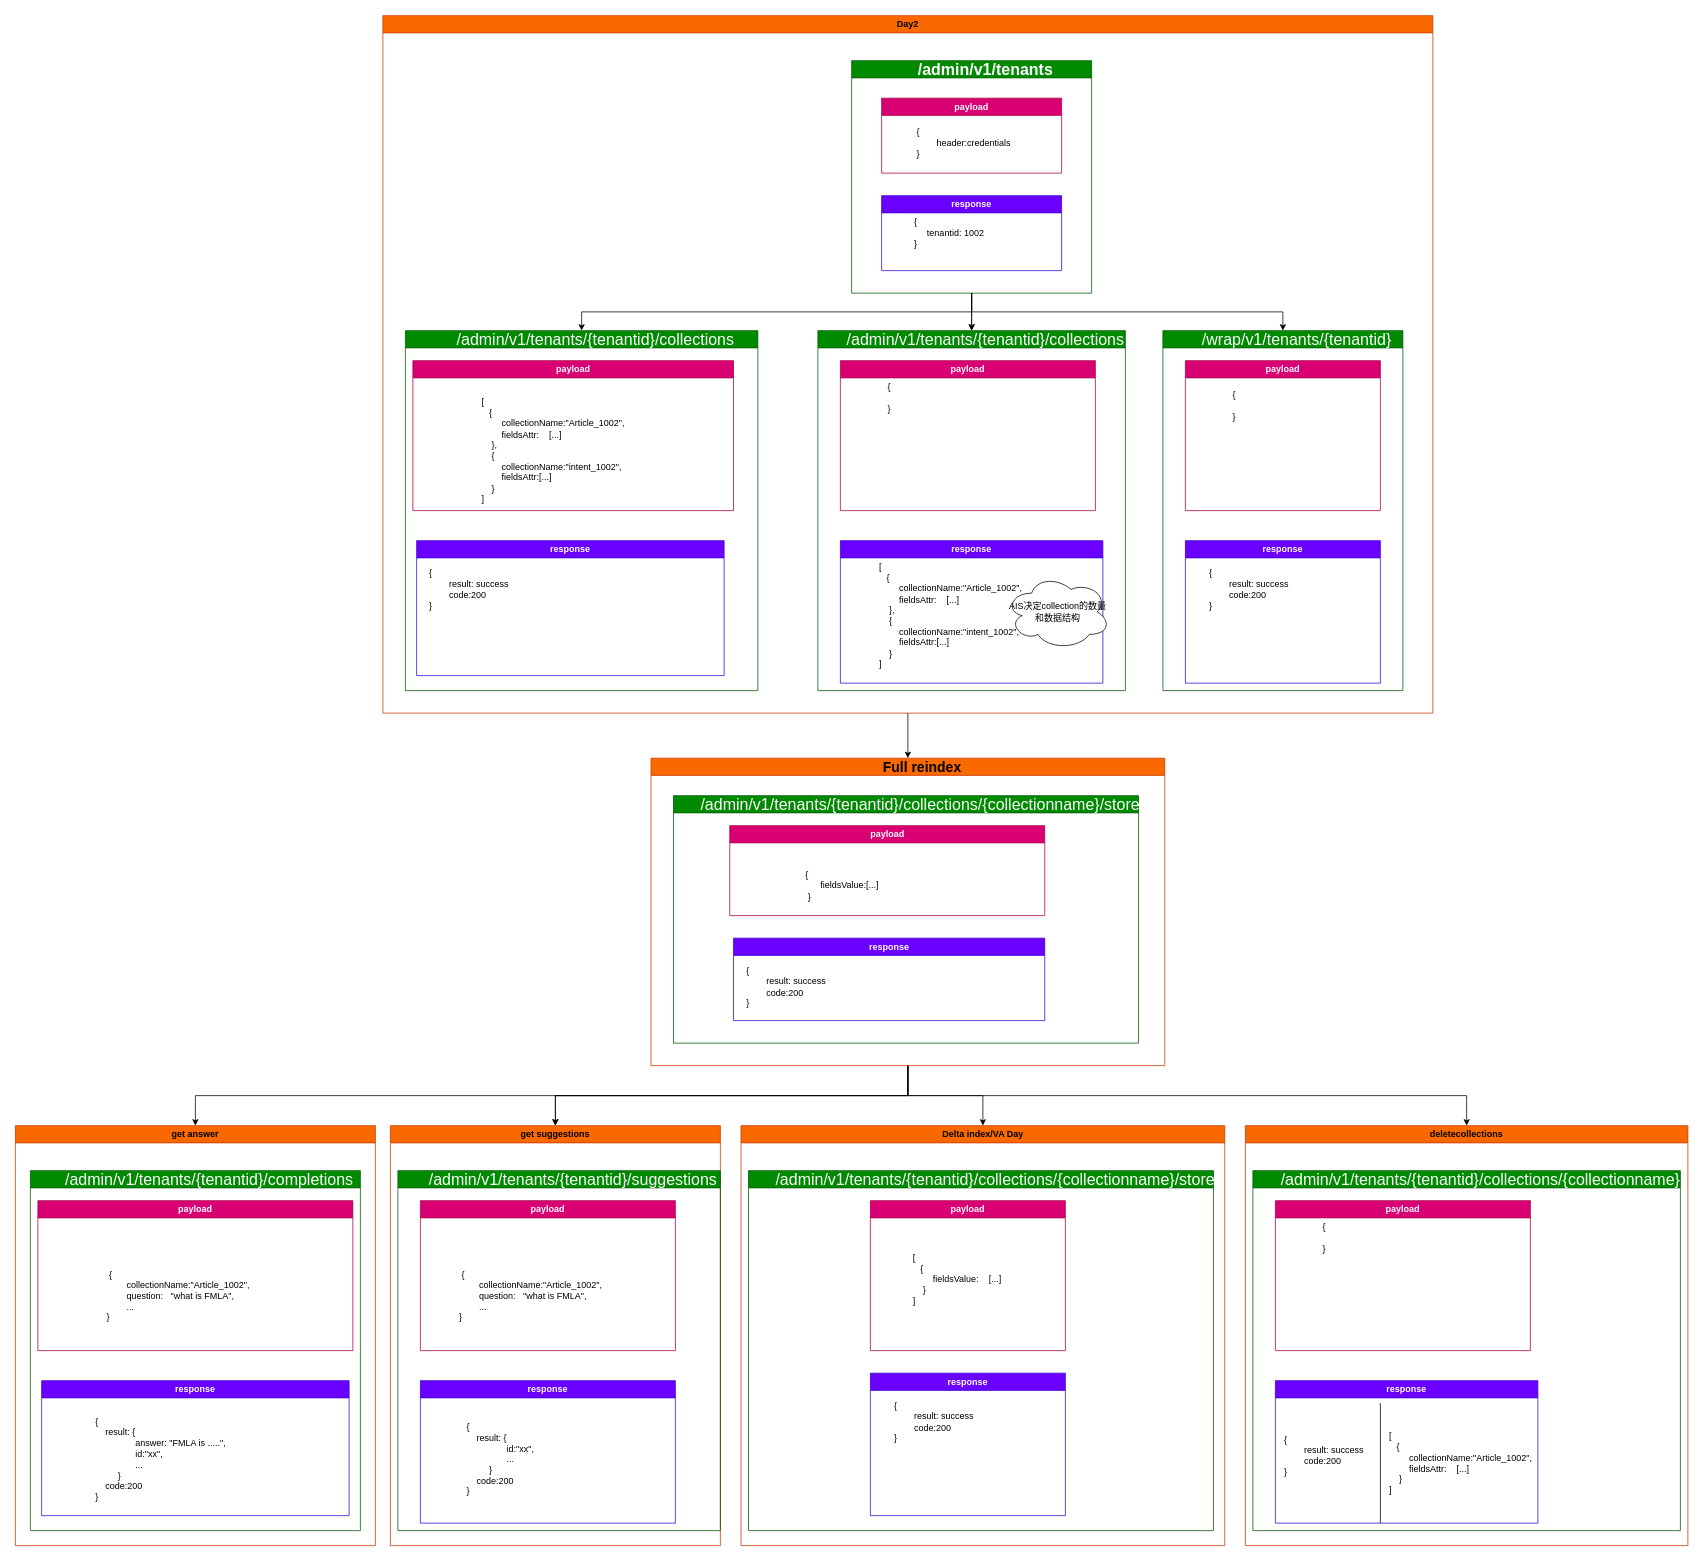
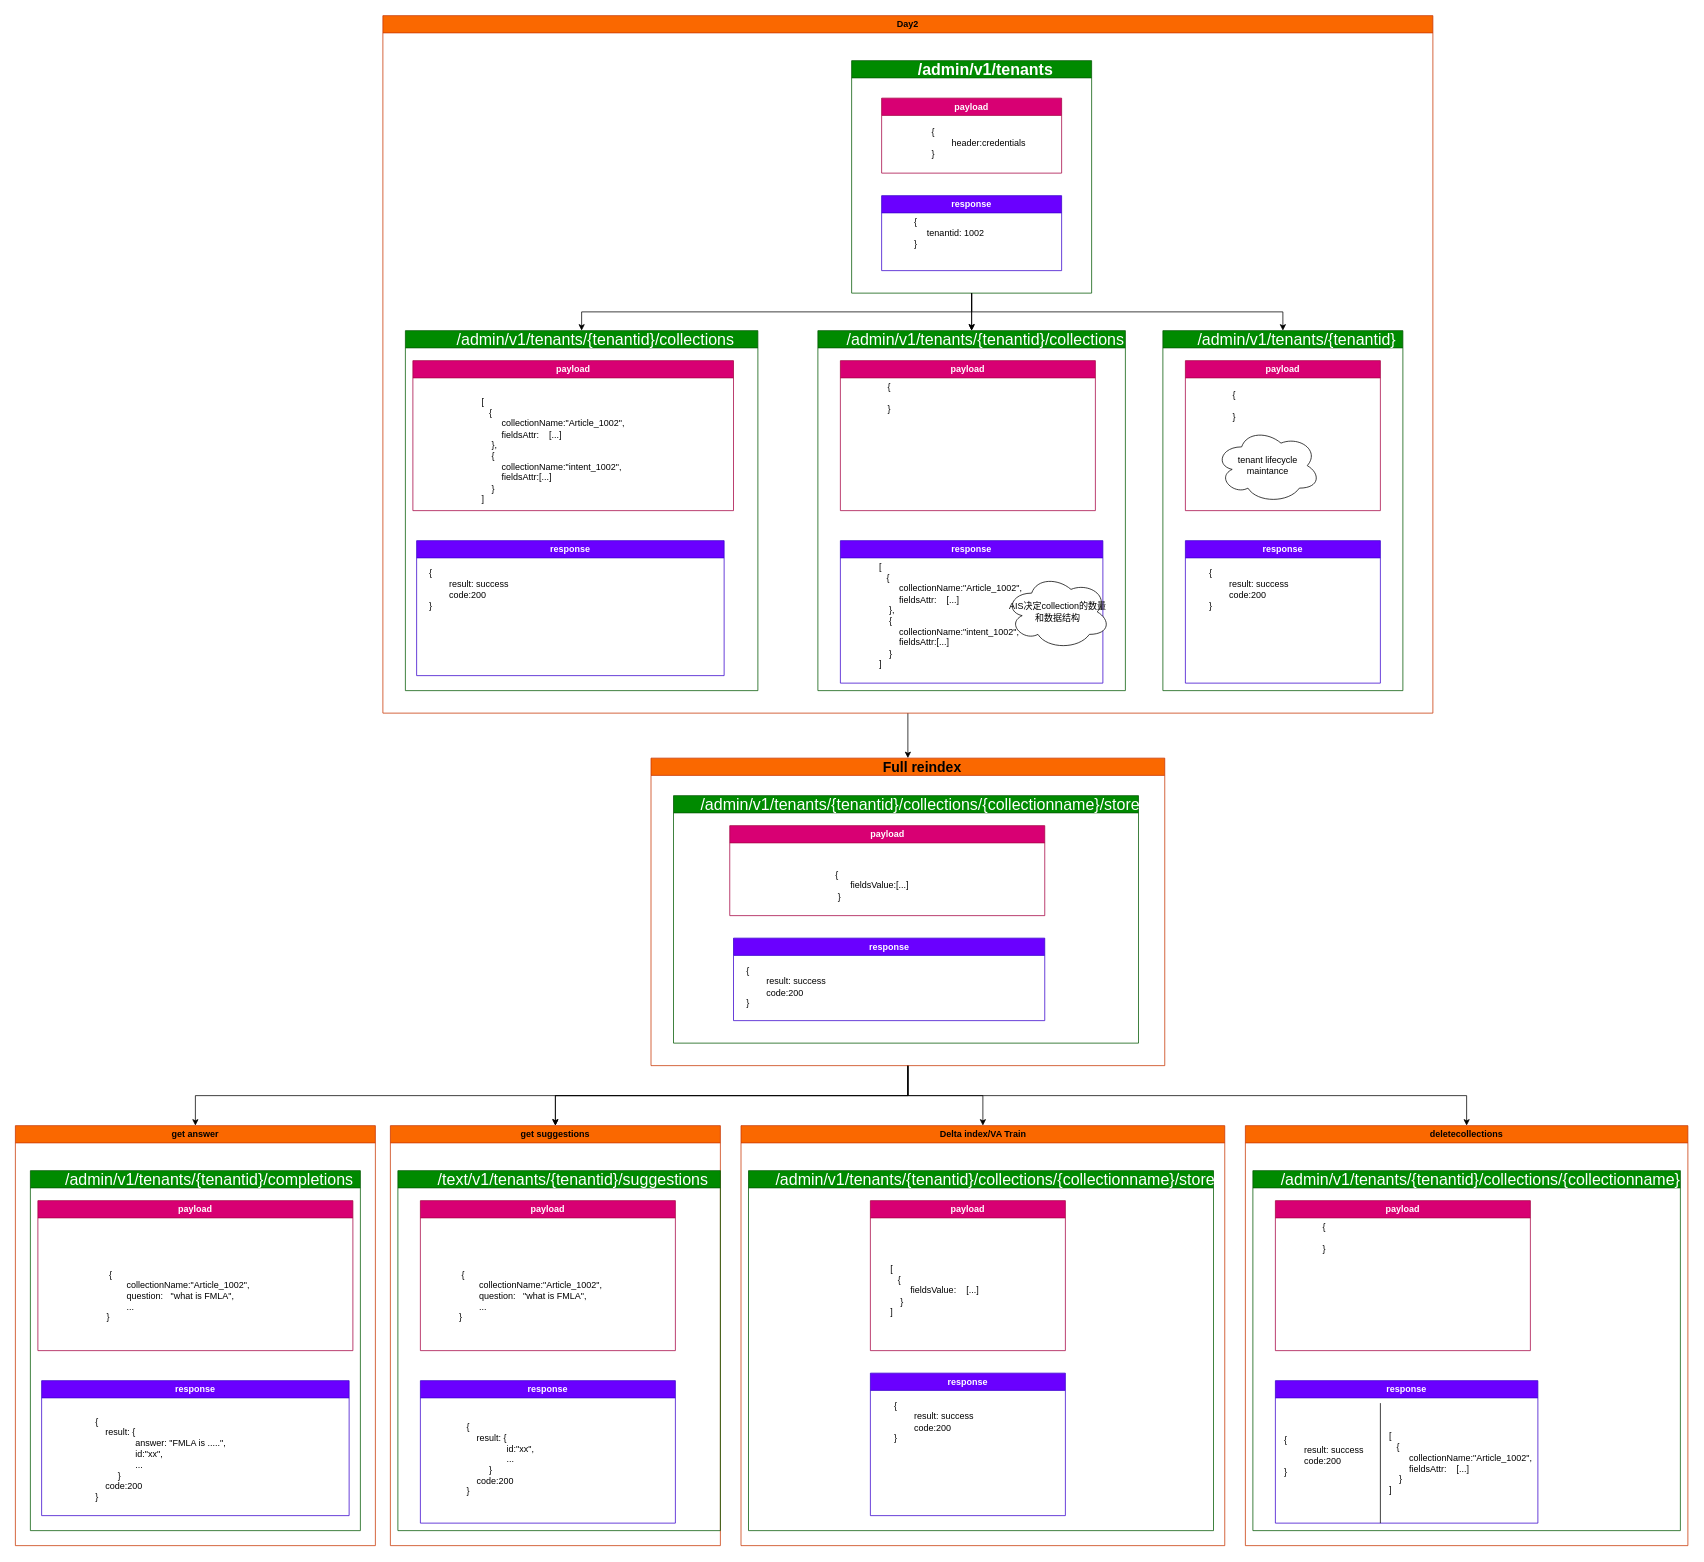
node "{ header:credentials }": moved (972, 143) -> (987, 143)
node "/wrap/v1/tenants/{tenantid}": label "/wrap/v1/tenants/{tenantid}" -> "/admin/v1/tenants/{tenantid}"
node "tenant lifecycle maintance": added
node "{ fieldsValue:[...] }": moved (848, 885) -> (878, 885)
node "Delta index/VA Day": label "Delta index/VA Day" -> "Delta index/VA Train"
node "/admin/v1/tenants/{tenantid}/suggestions": label "/admin/v1/tenants/{tenantid}/suggestions" -> "/text/v1/tenants/{tenantid}/suggestions"
node "[ { fieldsValue: [...] } ]": moved (964, 1279) -> (942, 1290)
